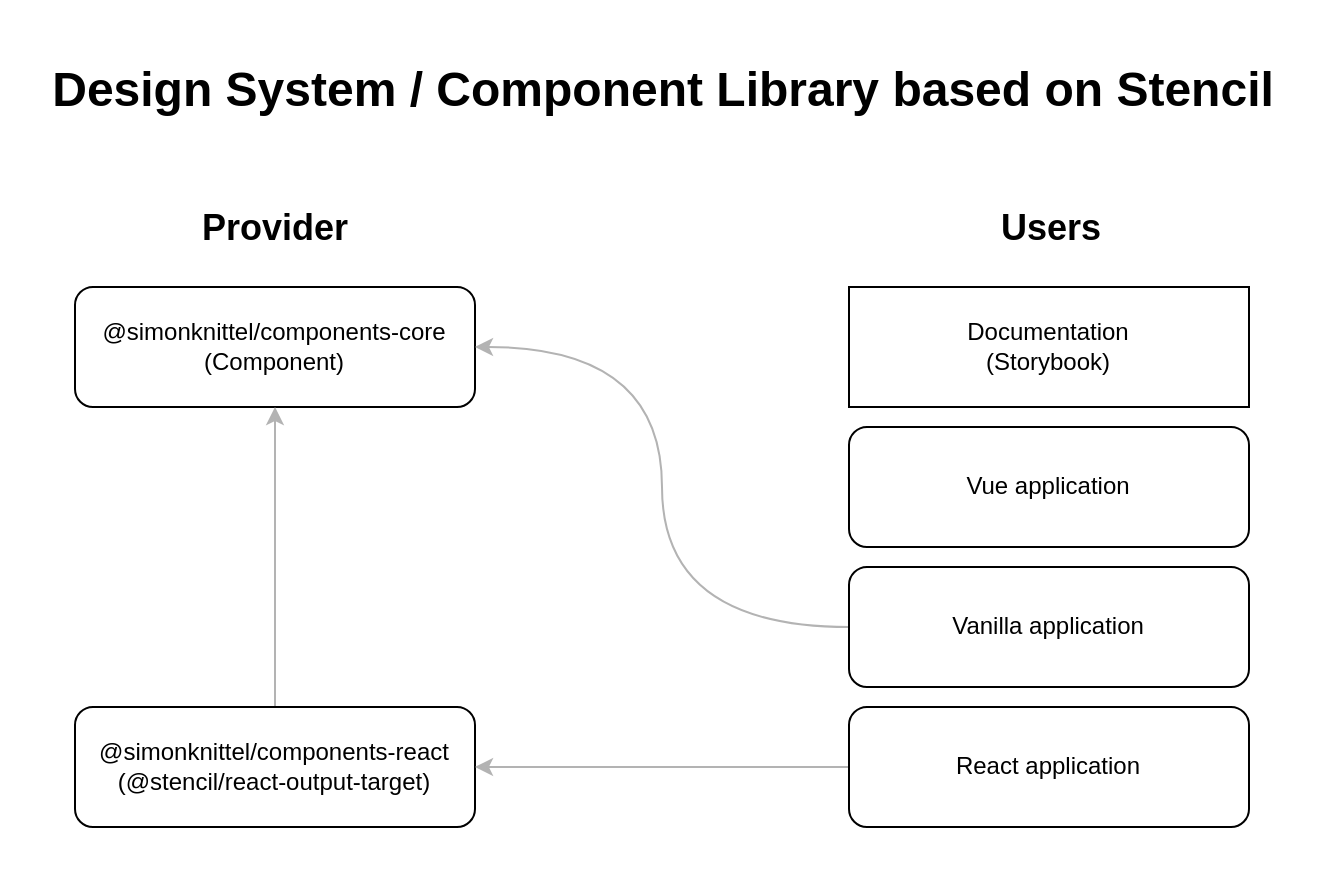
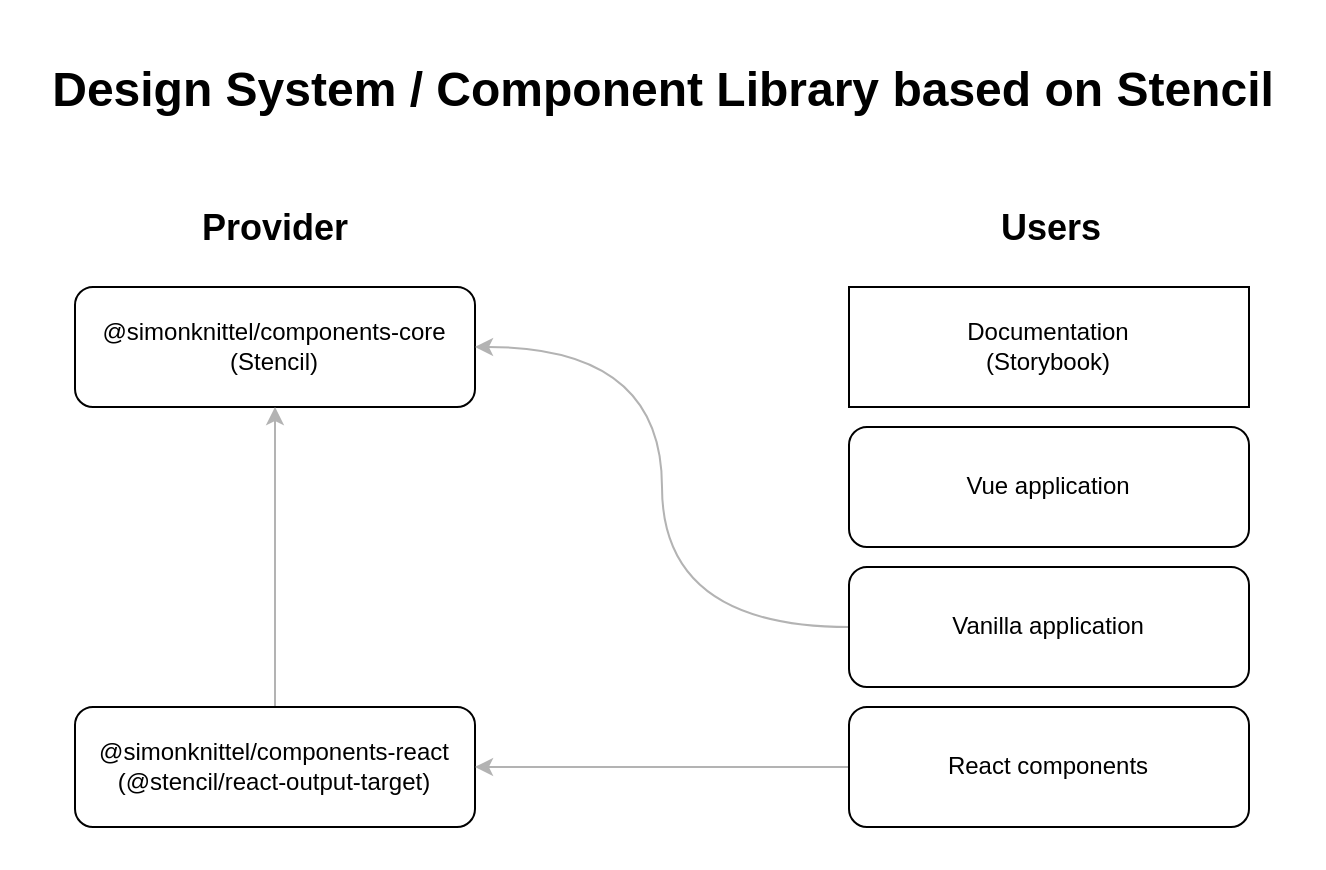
node "@simonknittel/components-core (Component)": label "@simonknittel/components-core (Component)" -> "@simonknittel/components-core (Stencil)"
node "React application": label "React application" -> "React components"
